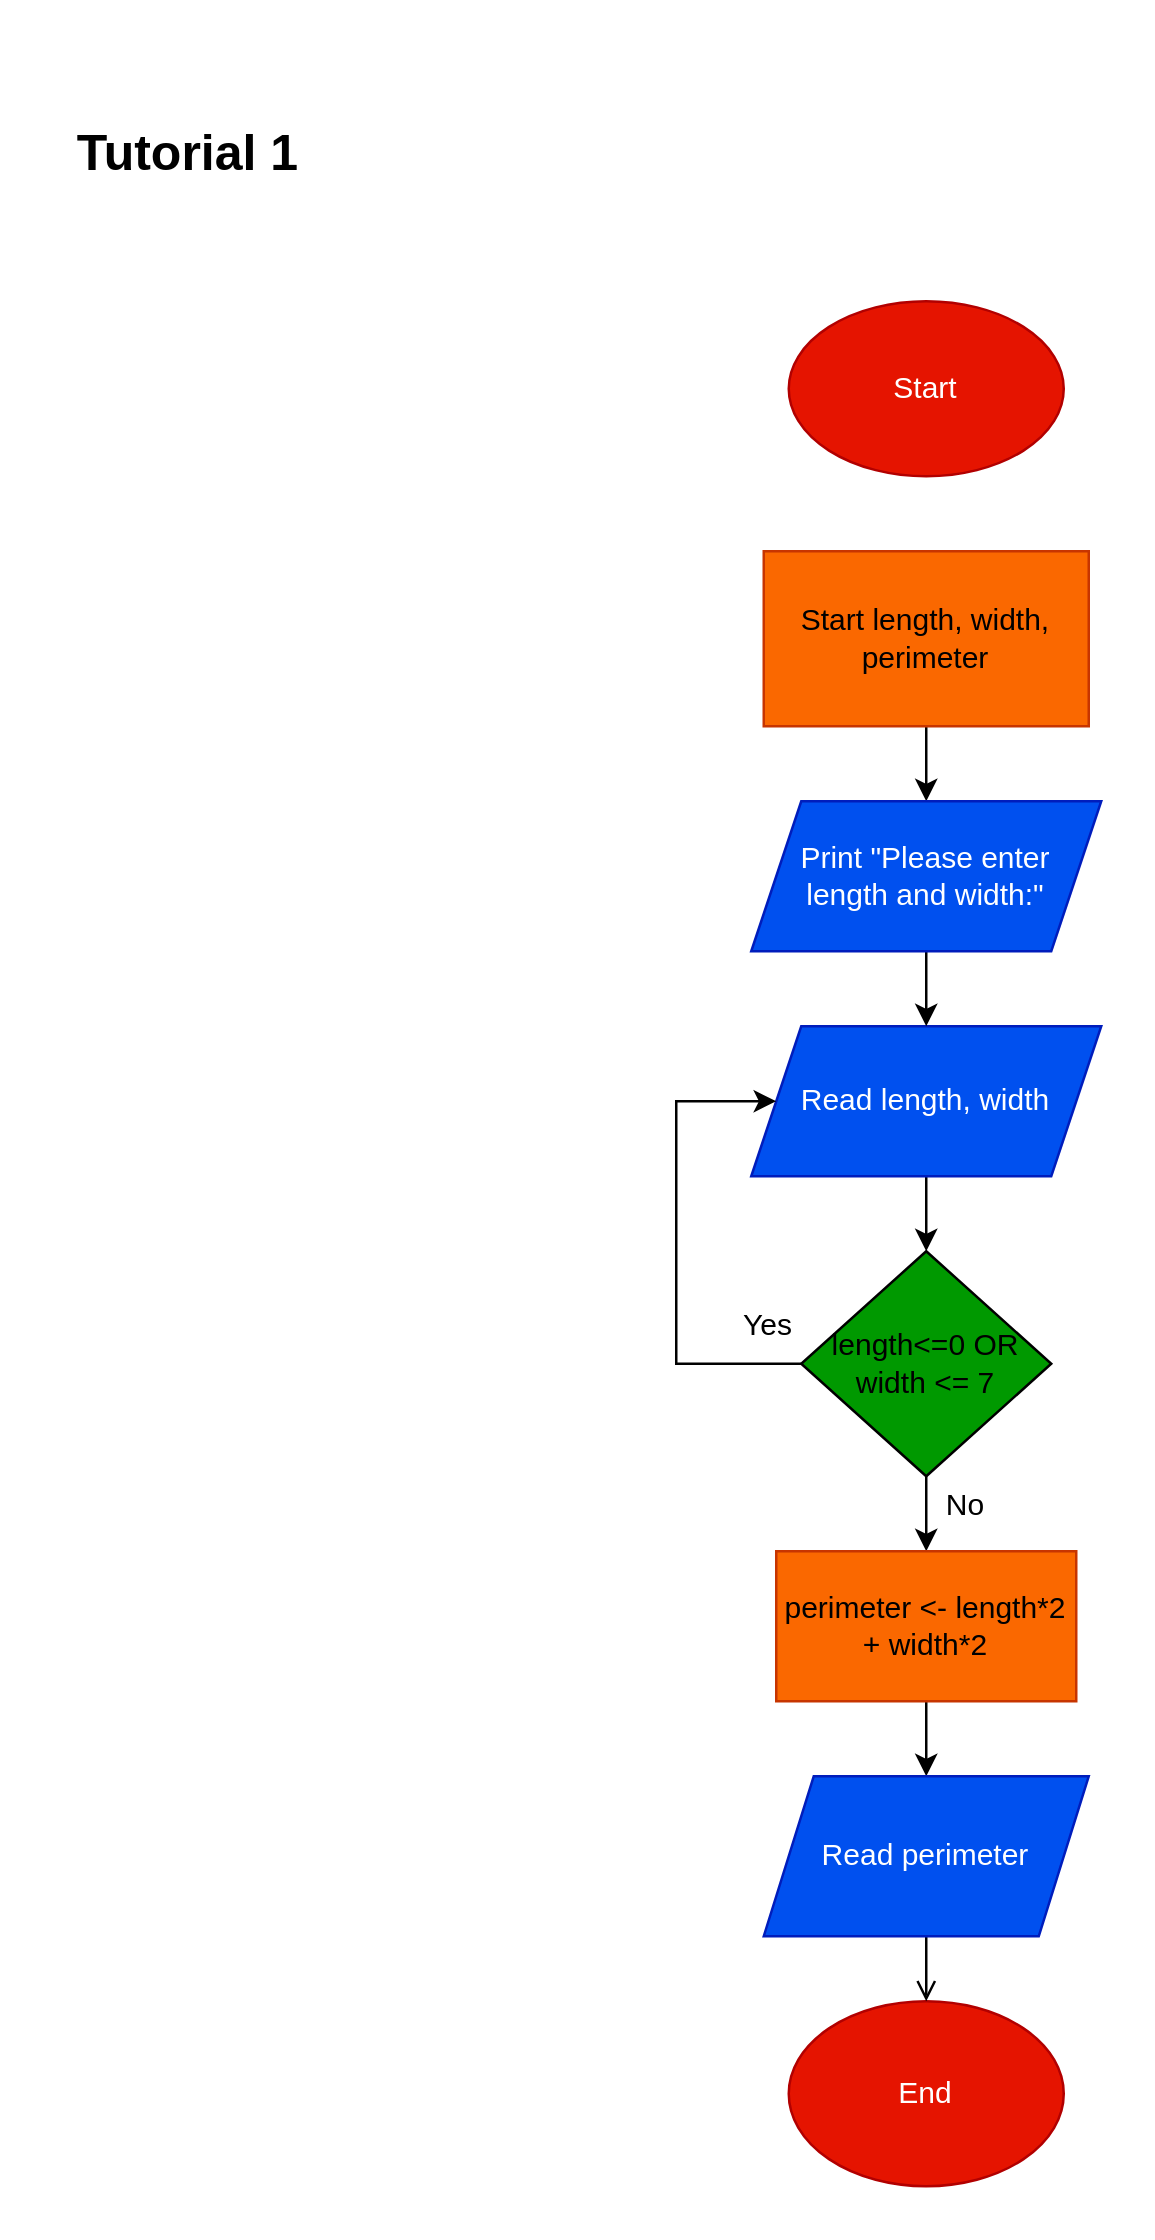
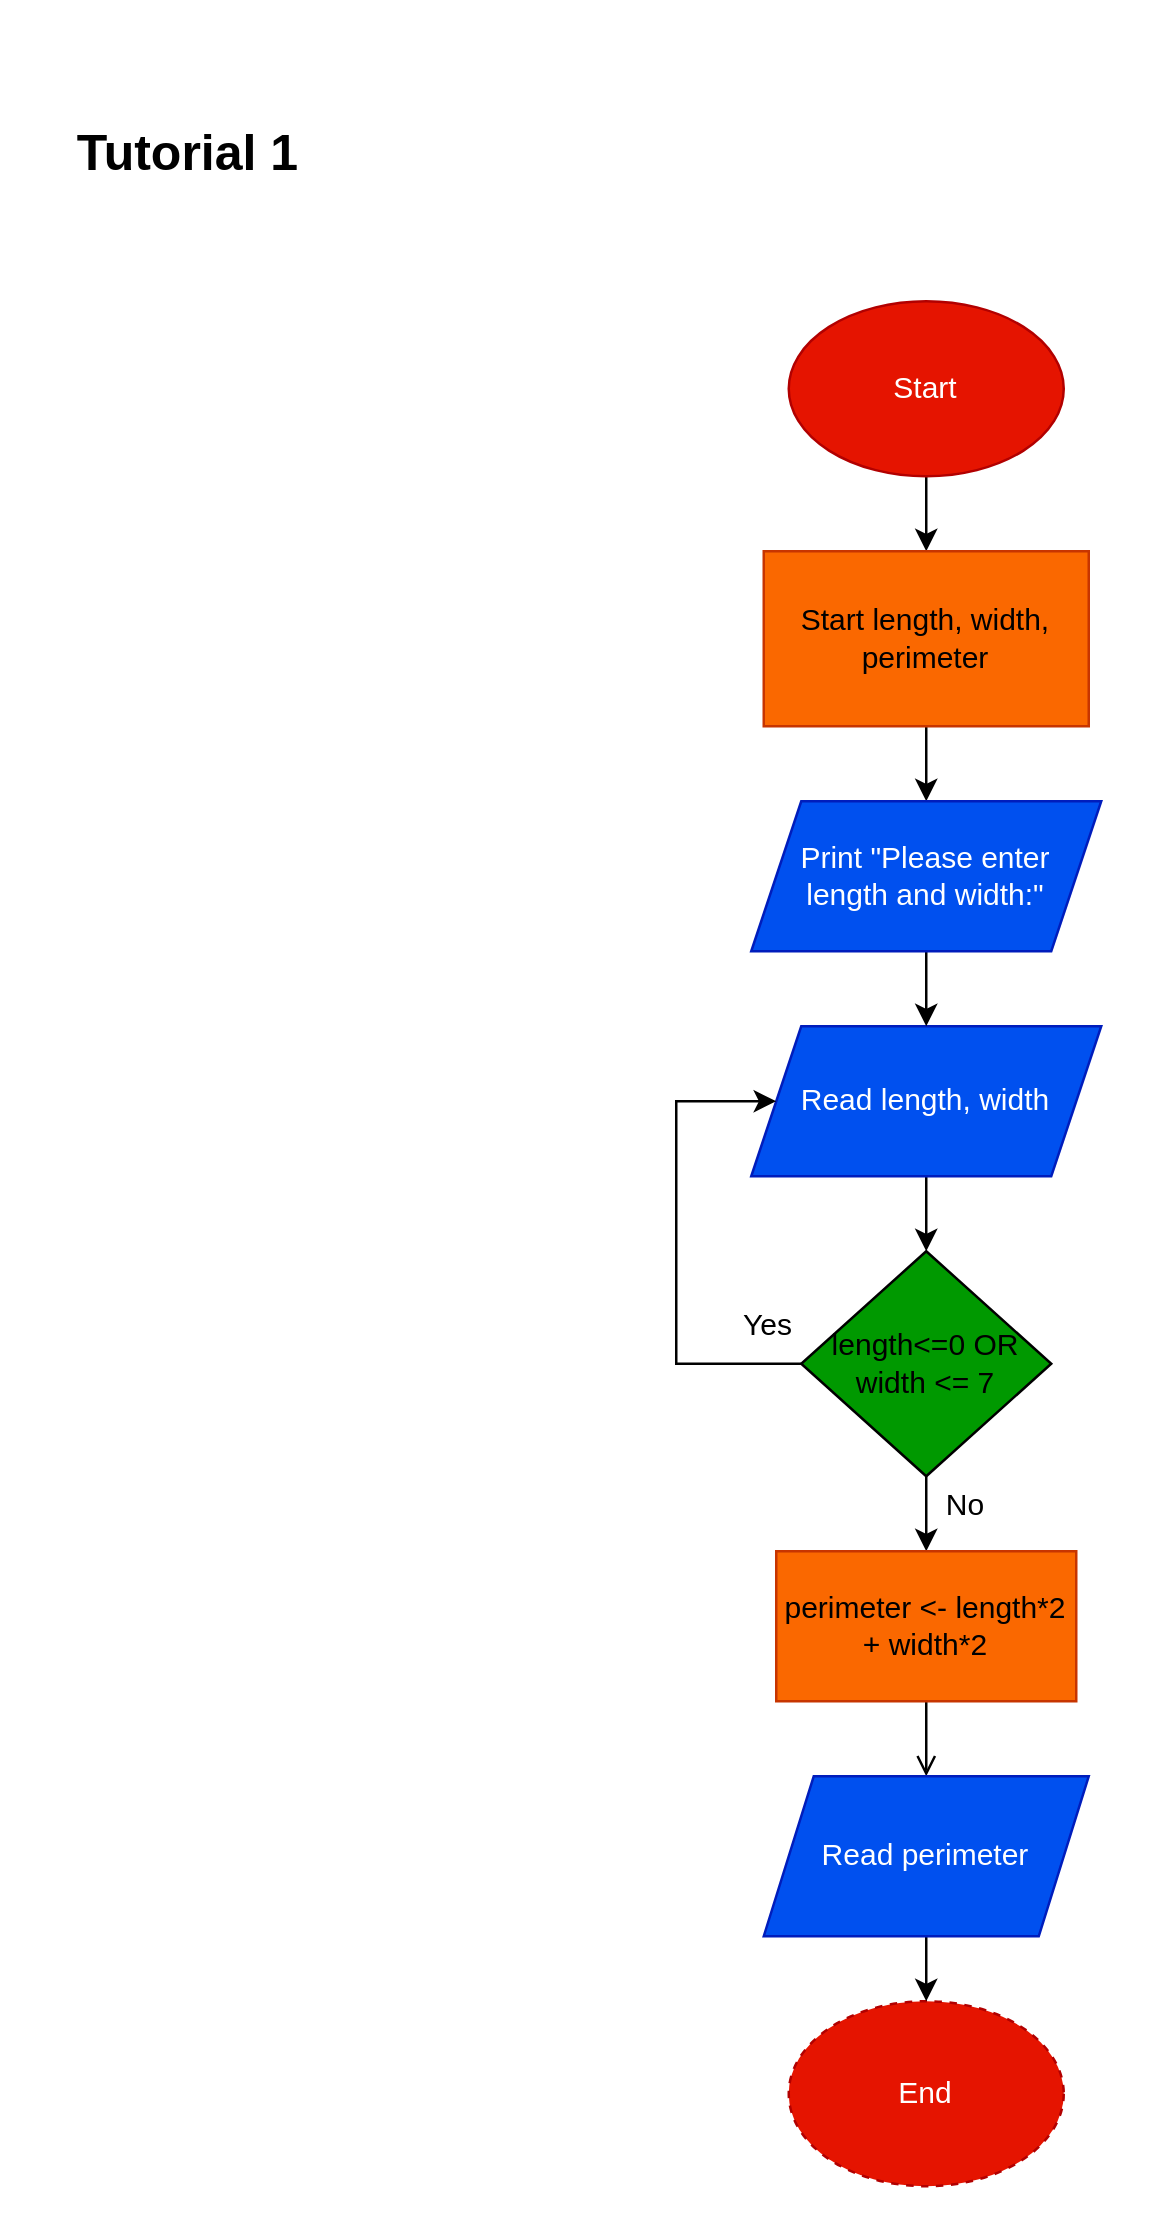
edge "Start" -> "Start length, width, perimeter": added
edge "perimeter <- length*2 + width*2" -> "Read perimeter": arrowhead classic -> open
edge "Read perimeter" -> "End": arrowhead open -> classic
node "End": style solid -> dashed
